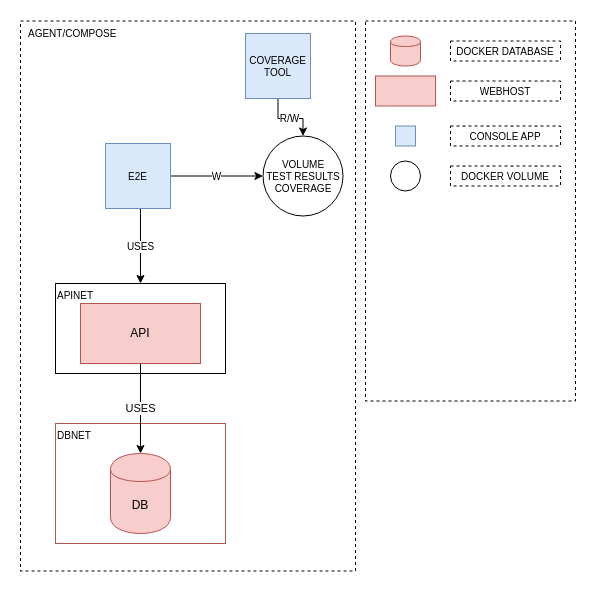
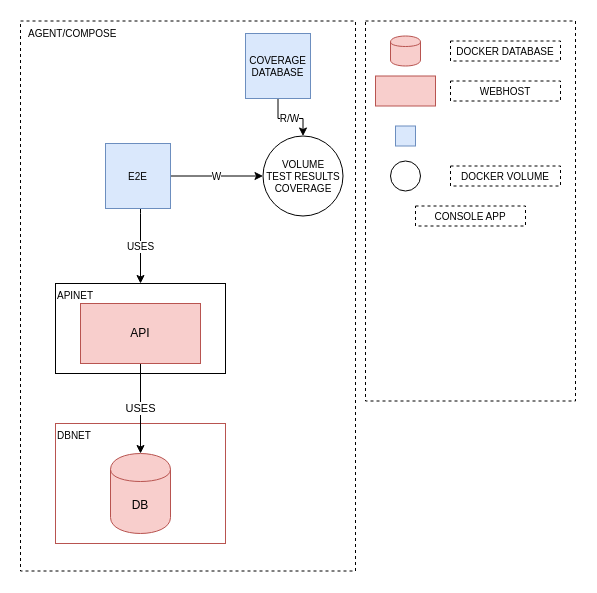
node "COVERAGE TOOL": label "COVERAGE TOOL" -> "COVERAGE DATABASE"
node "CONSOLE APP": moved (506, 136) -> (471, 216)
